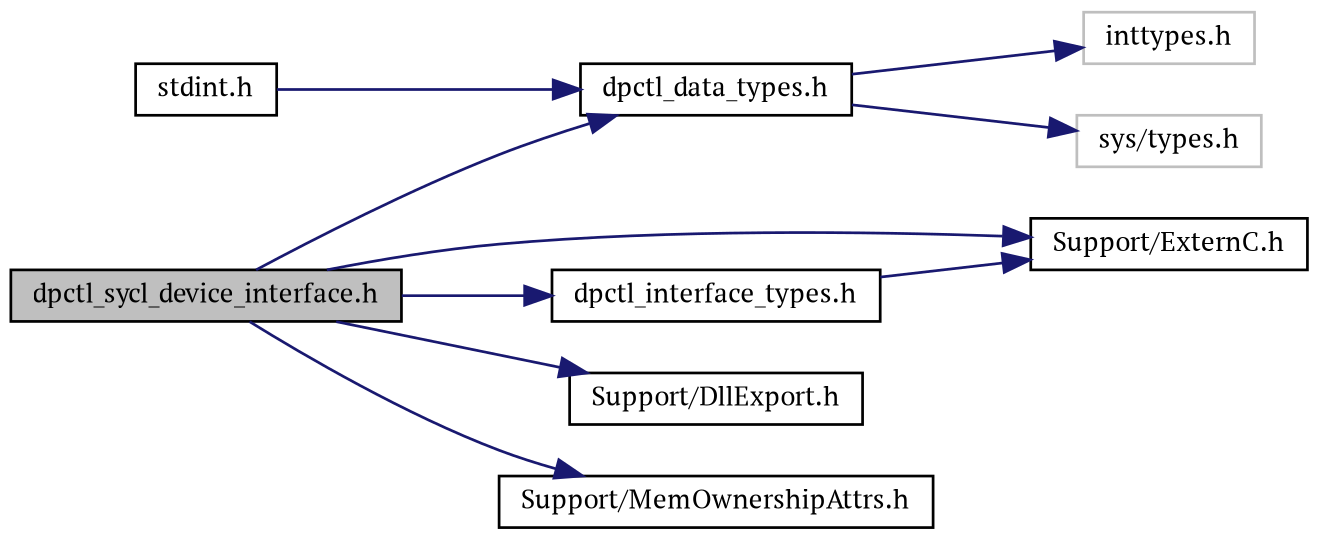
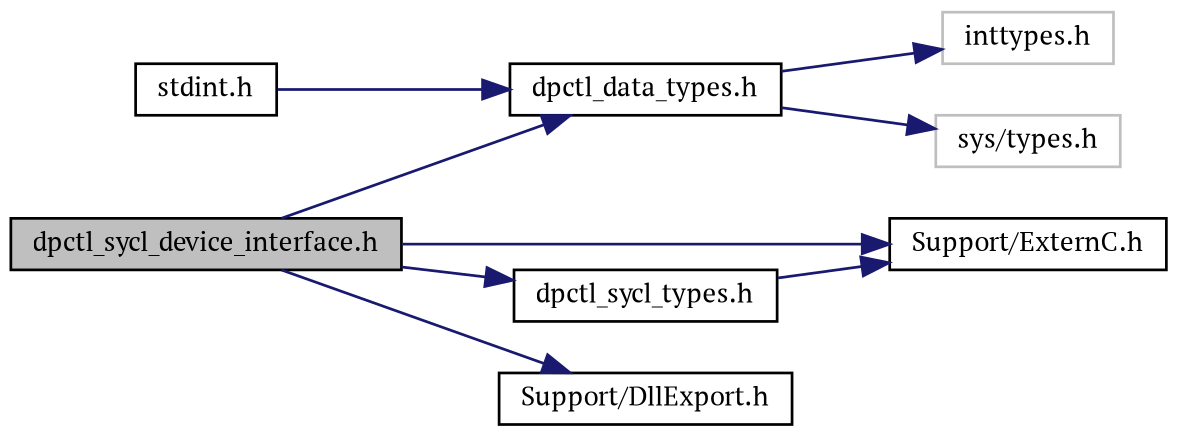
node "dpctl_interface_types.h": label "dpctl_interface_types.h" -> "dpctl_sycl_types.h"
node "Support/MemOwnershipAttrs.h": removed
